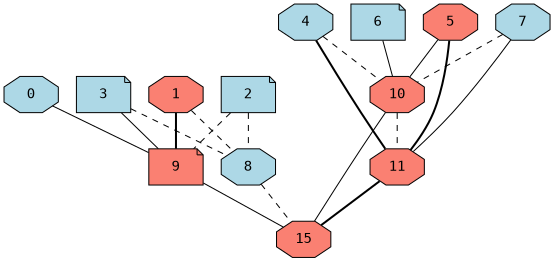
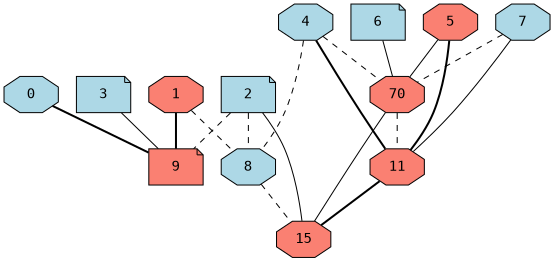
node "10": label "10" -> "70"
edge "0" -- "9": style solid -> bold
edge "3" -- "8": now "4" -- "8"
edge "9" -- "15": now "2" -- "15"
